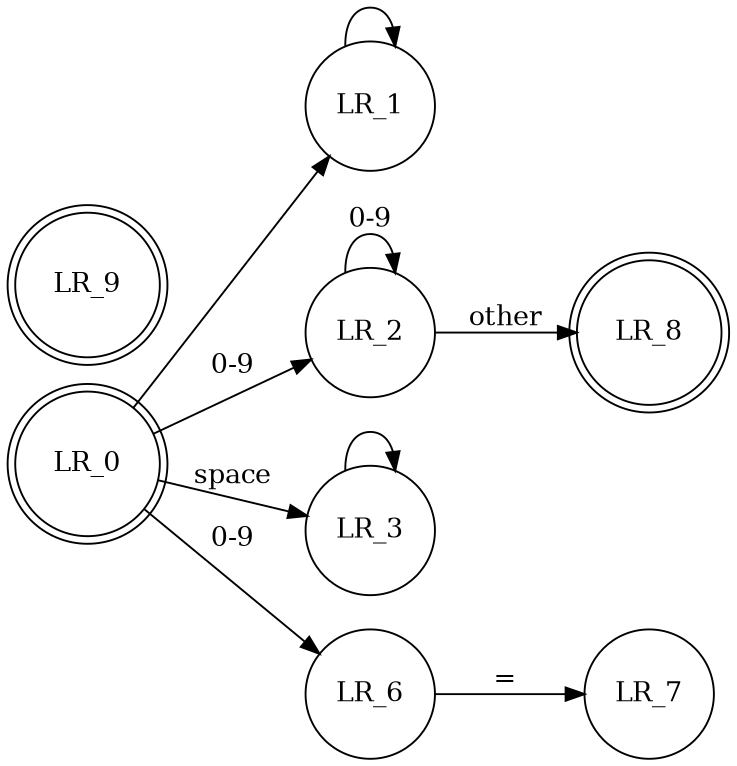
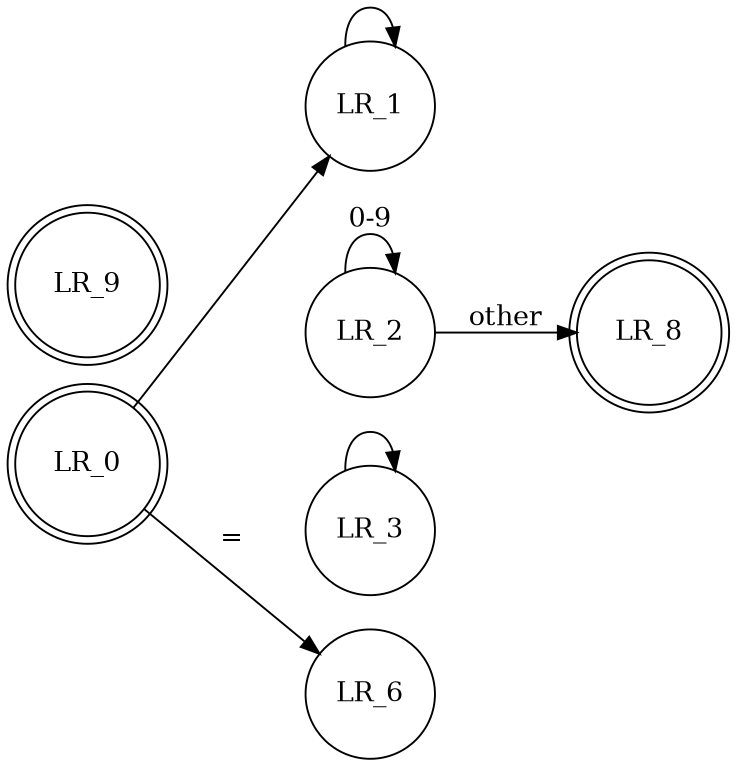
edge "LR_0" -> "LR_2": removed, label "0-9"
edge "LR_0" -> "LR_3": removed, label "space"
edge "LR_0" -> "LR_6": label "0-9" -> "="
node "LR_7": removed
